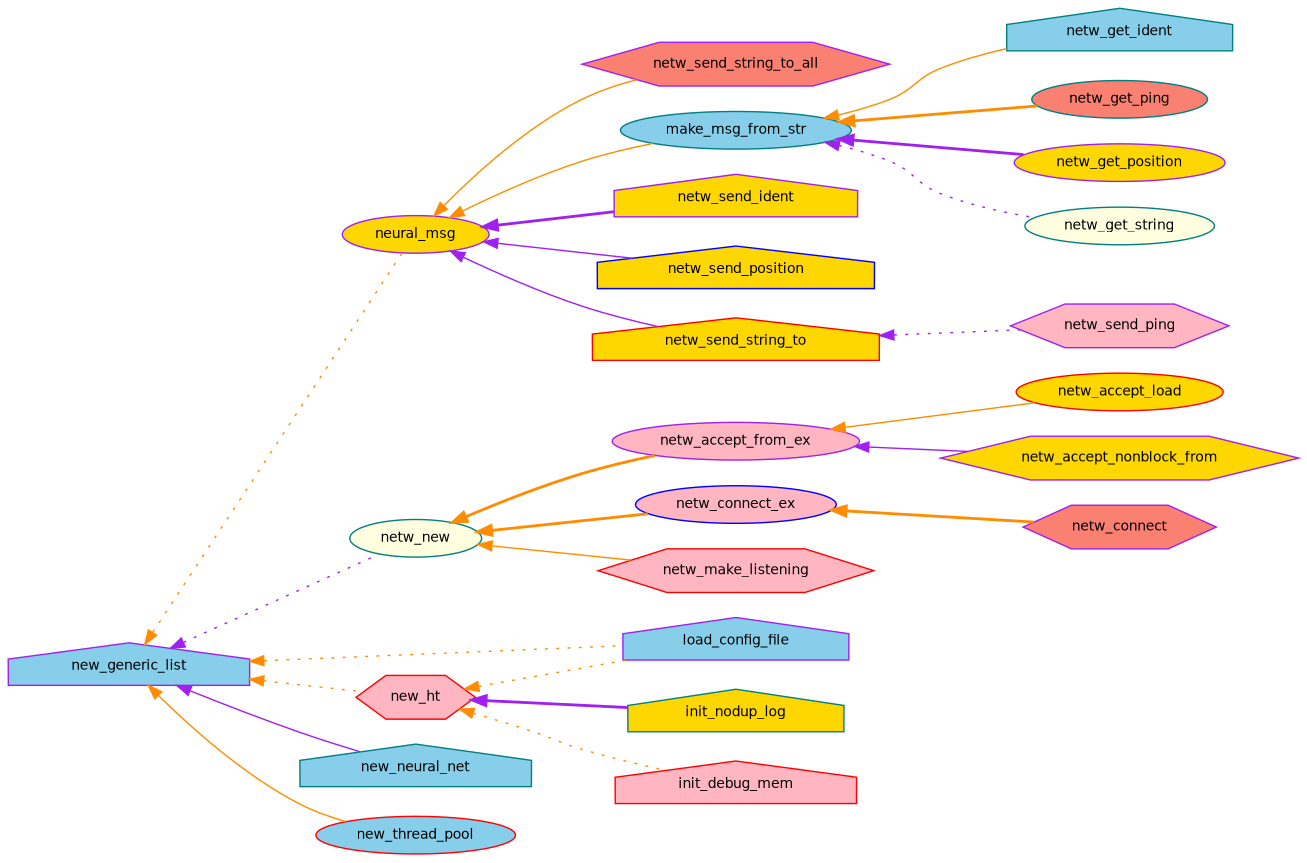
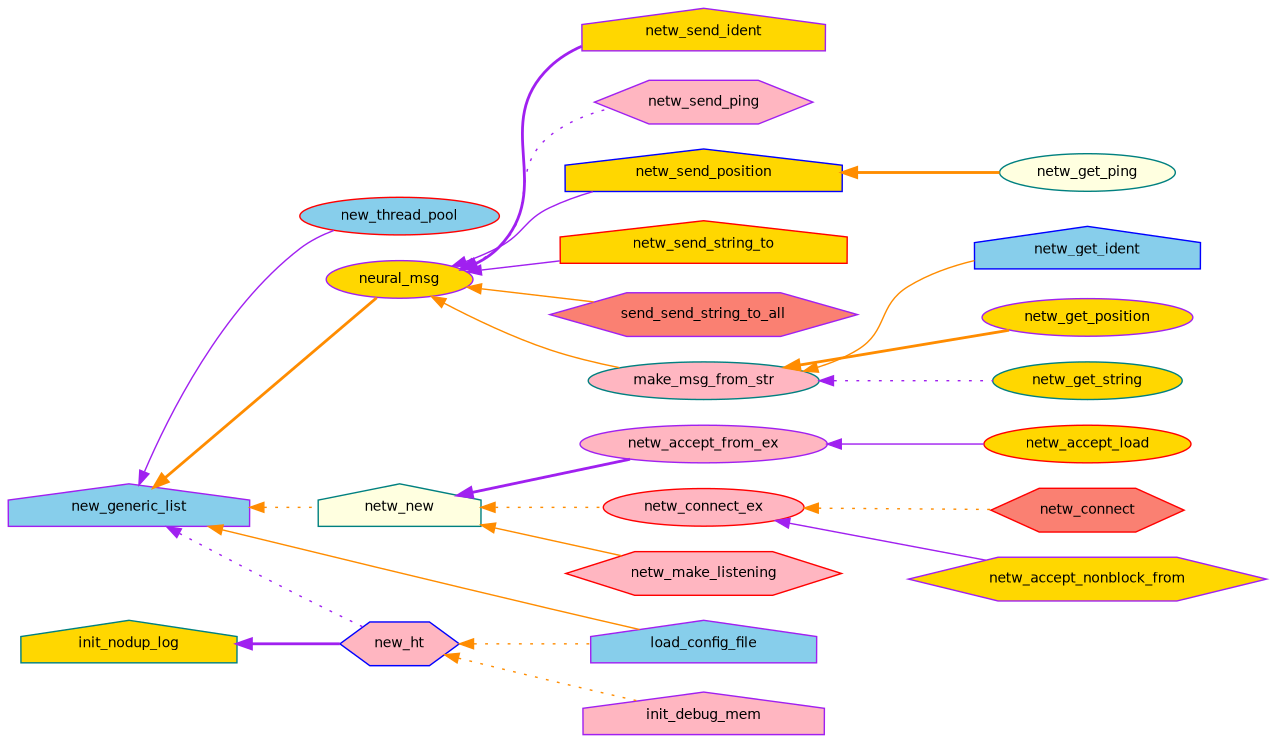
node "netw_get_ident": color teal -> blue
node "netw_send_string_to_all": label "netw_send_string_to_all" -> "send_send_string_to_all"
node "netw_get_ping": fillcolor salmon -> lightyellow
edge "netw_get_ping" -> "make_msg_from_str": now "netw_get_ping" -> "netw_send_position"
node "make_msg_from_str": fillcolor skyblue -> lightpink
edge "netw_get_position" -> "make_msg_from_str": color purple -> darkorange
node "netw_get_string": fillcolor lightyellow -> gold
edge "netw_send_ping" -> "netw_send_string_to": now "netw_send_ping" -> "neural_msg"
edge "netw_accept_load" -> "netw_accept_from_ex": color darkorange -> purple
edge "neural_msg" -> "new_generic_list": style dotted -> bold
edge "netw_accept_nonblock_from" -> "netw_accept_from_ex": now "netw_accept_nonblock_from" -> "netw_connect_ex"
edge "netw_accept_from_ex" -> "netw_new": color darkorange -> purple
node "netw_connect_ex": color blue -> red
edge "netw_connect" -> "netw_connect_ex": style bold -> dotted
edge "netw_connect_ex" -> "netw_new": style bold -> dotted
node "netw_connect": color purple -> red
node "netw_new": shape ellipse -> house
edge "netw_new" -> "new_generic_list": color purple -> darkorange
edge "load_config_file" -> "new_generic_list": style dotted -> solid
edge "new_ht" -> "new_generic_list": color darkorange -> purple
node "new_ht": color red -> blue
edge "init_nodup_log" -> "new_ht": reversed
node "new_neural_net": removed
edge "new_thread_pool" -> "new_generic_list": color darkorange -> purple
node "init_debug_mem": color red -> purple
